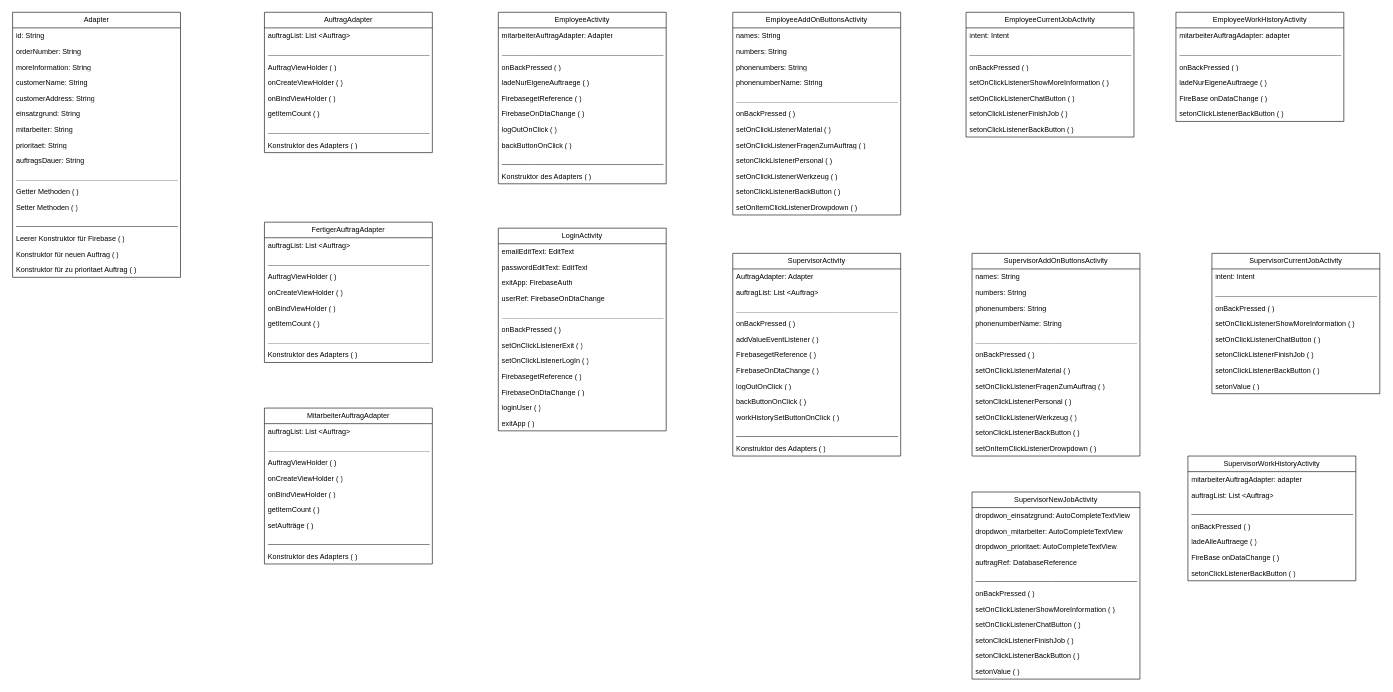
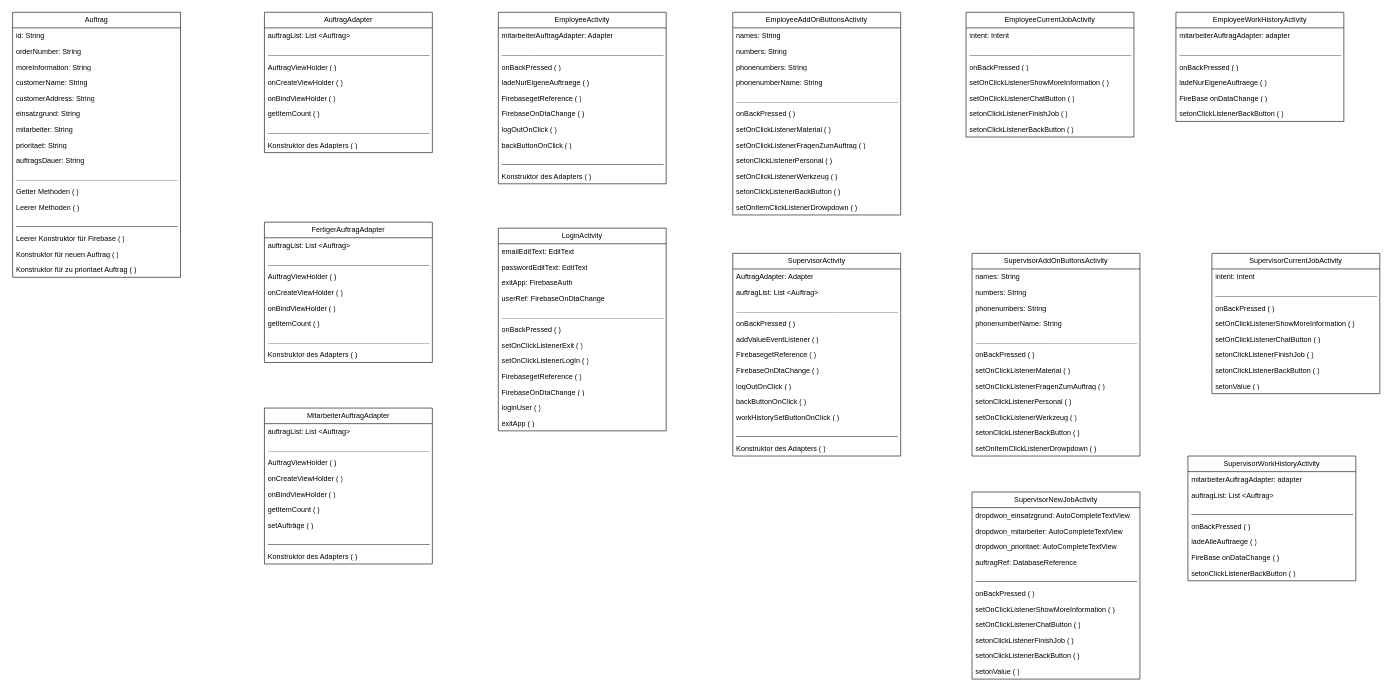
node "Adapter": label "Adapter" -> "Auftrag"
node "Setter Methoden ( )": label "Setter Methoden ( )" -> "Leerer Methoden ( )"
